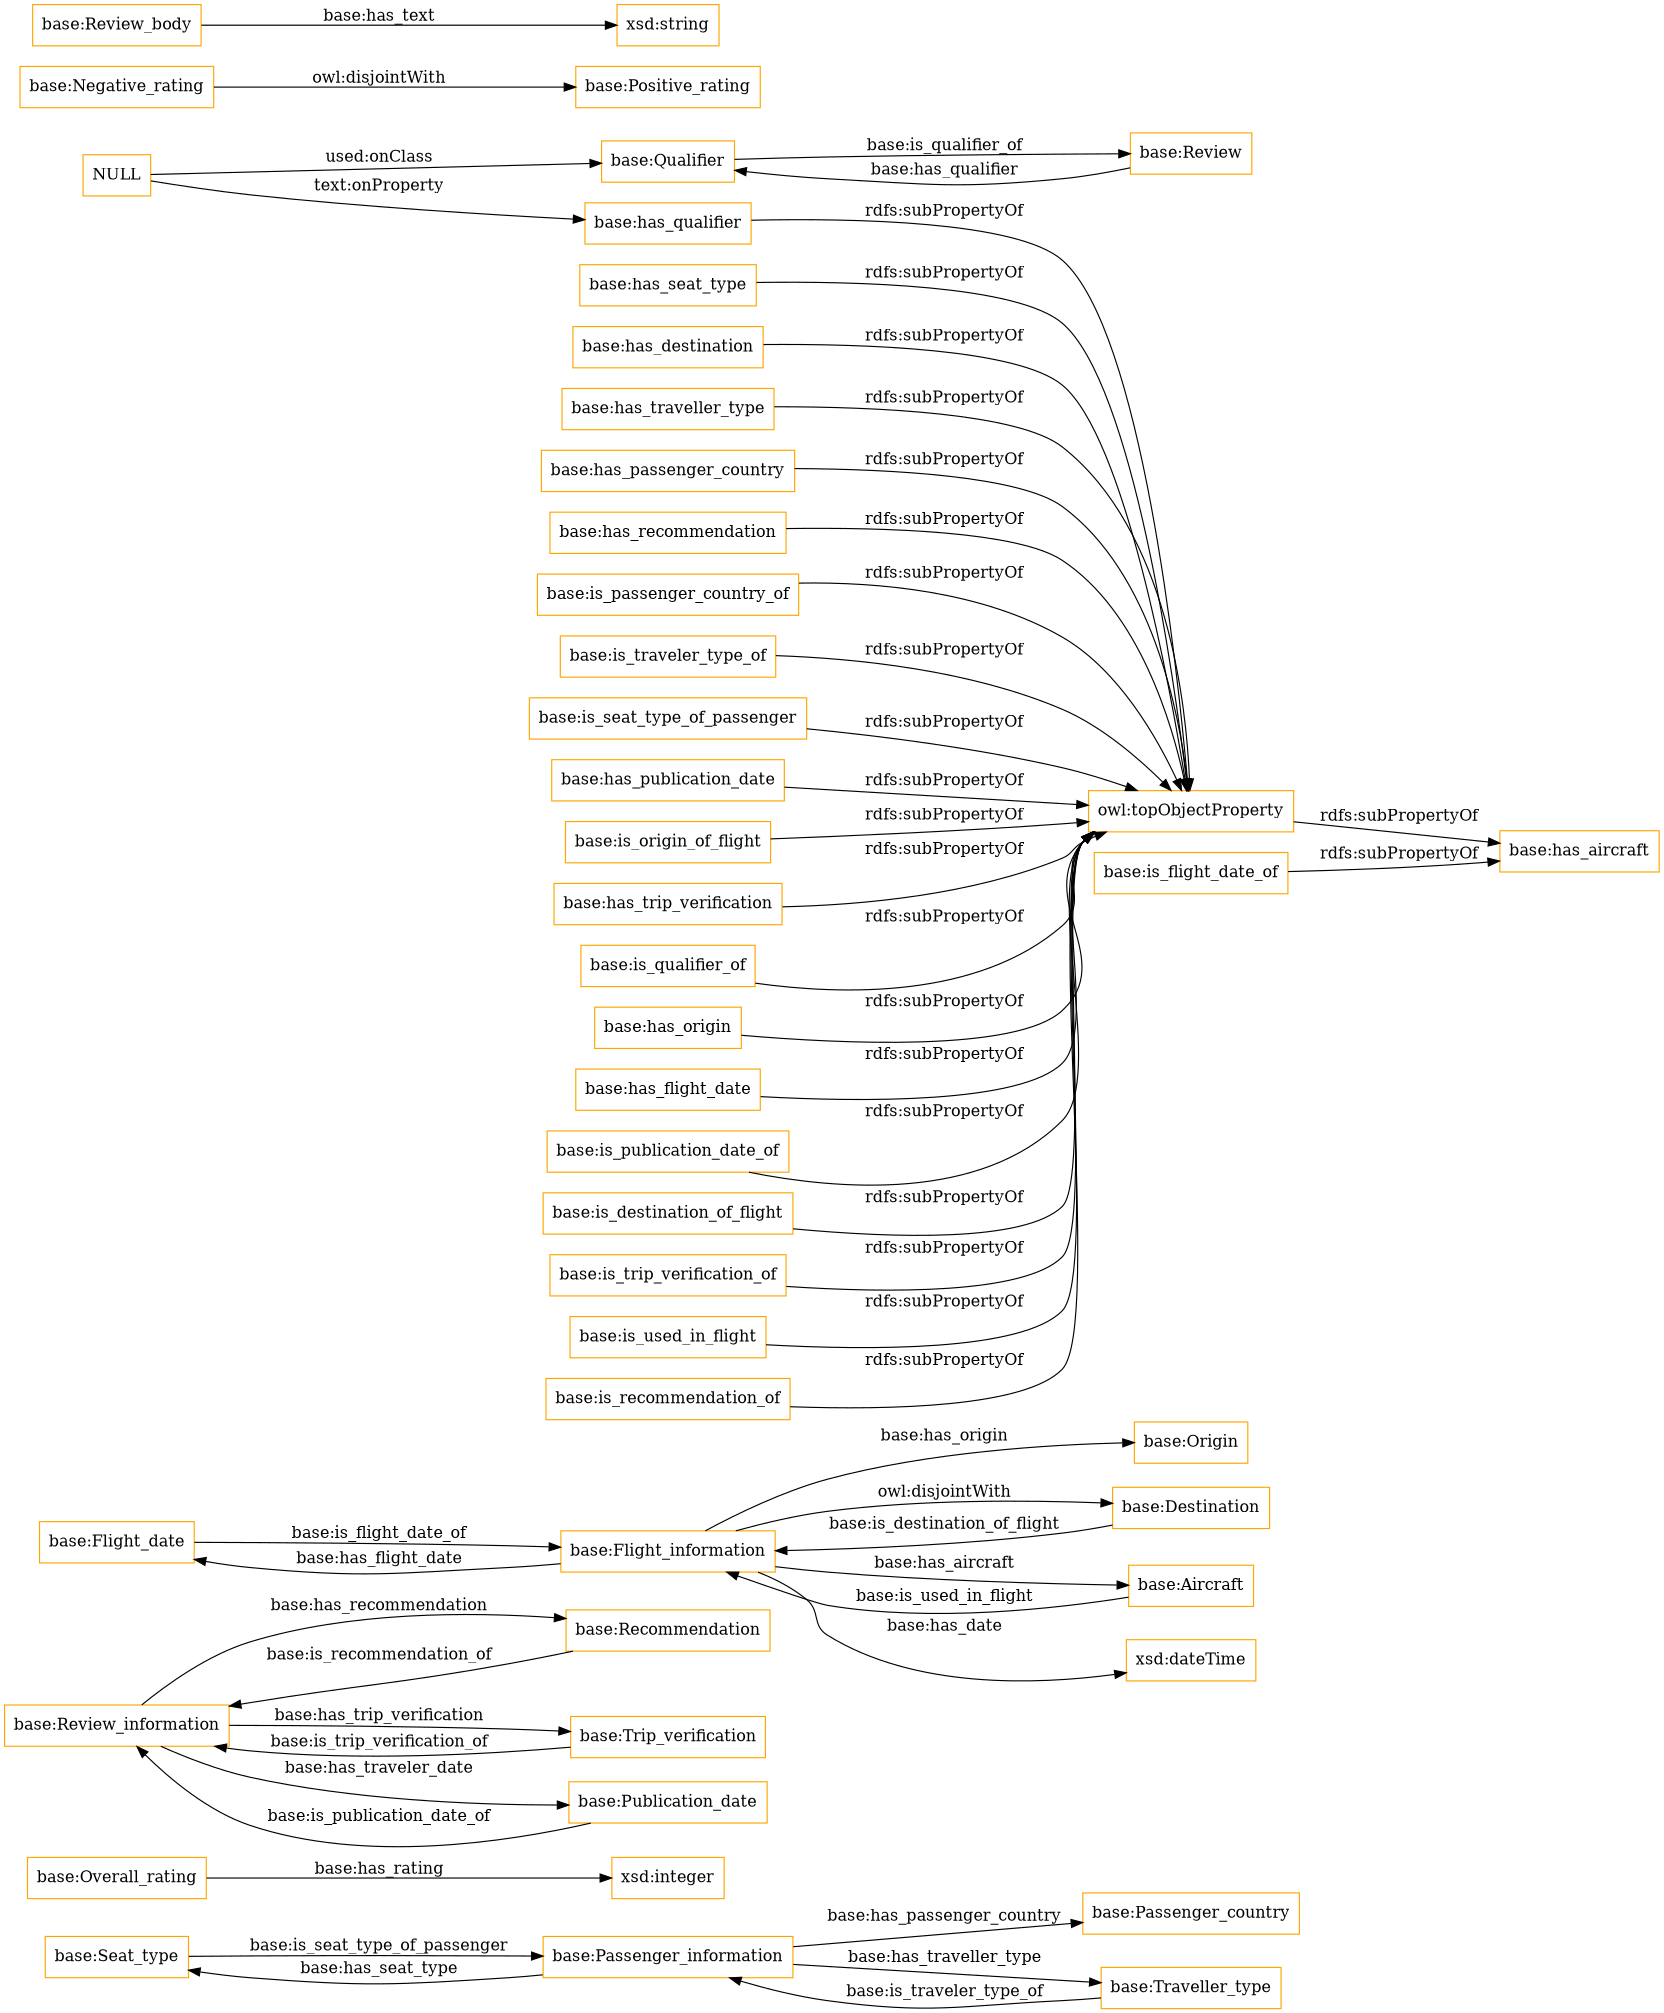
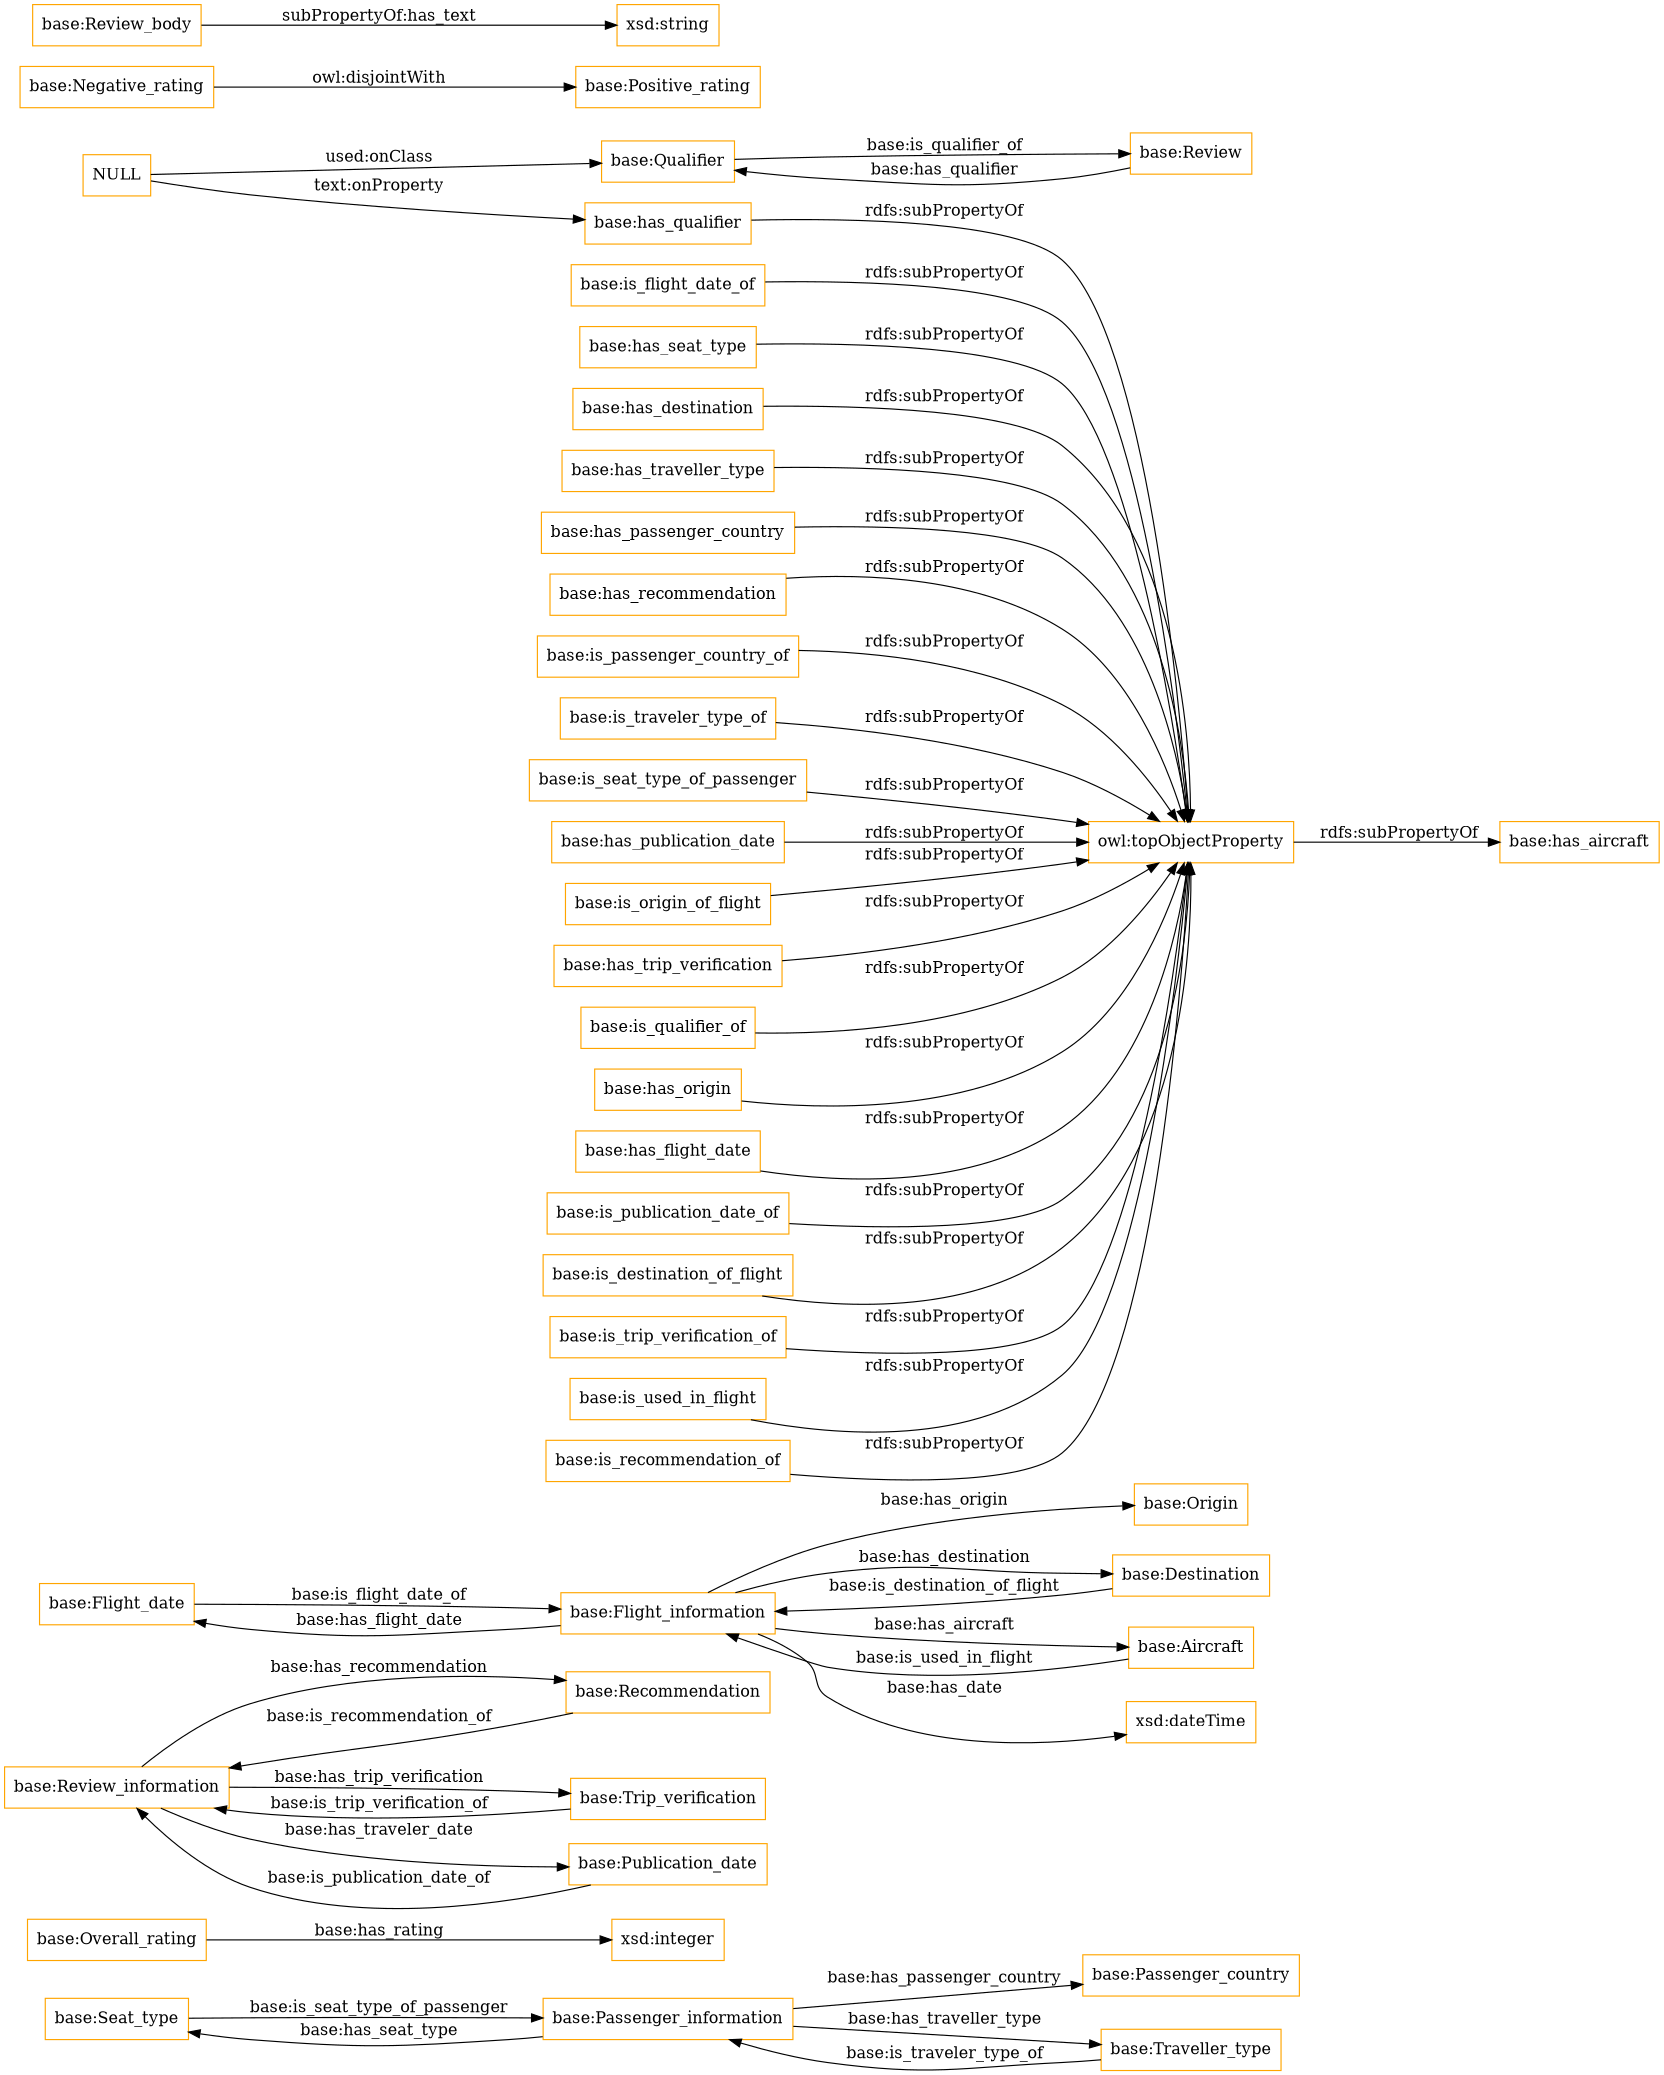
edge "base:Review_body" -> "xsd:string": label "base:has_text" -> "subPropertyOf:has_text"
edge "base:is_flight_date_of" -> "base:has_aircraft": now "base:is_flight_date_of" -> "owl:topObjectProperty"
edge "base:Flight_information" -> "base:Destination": label "owl:disjointWith" -> "base:has_destination"
